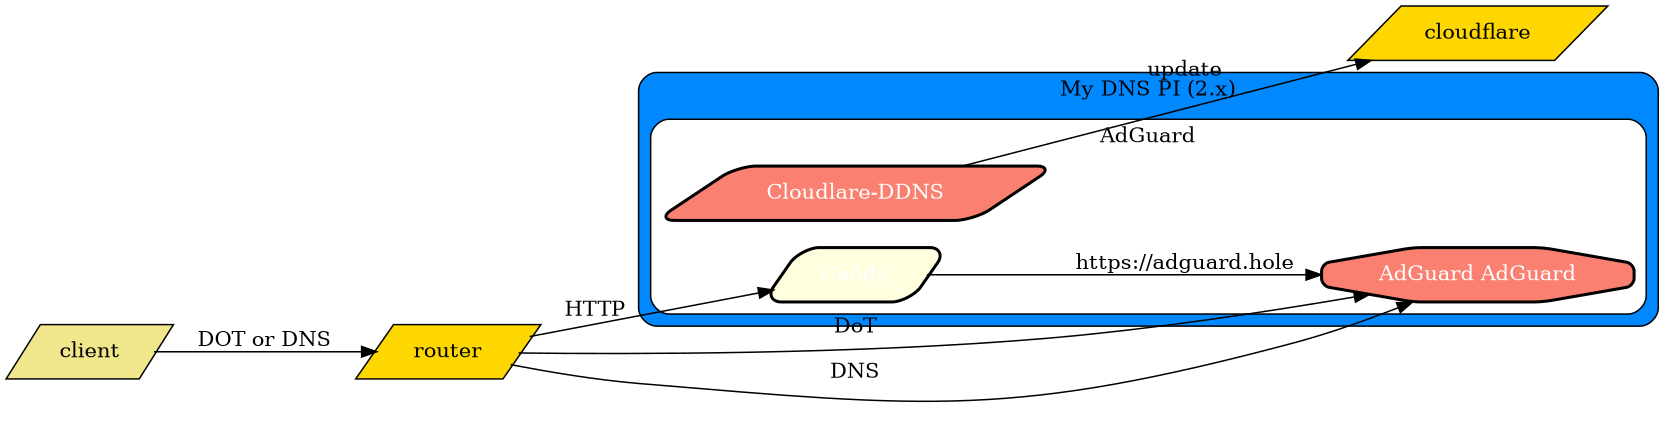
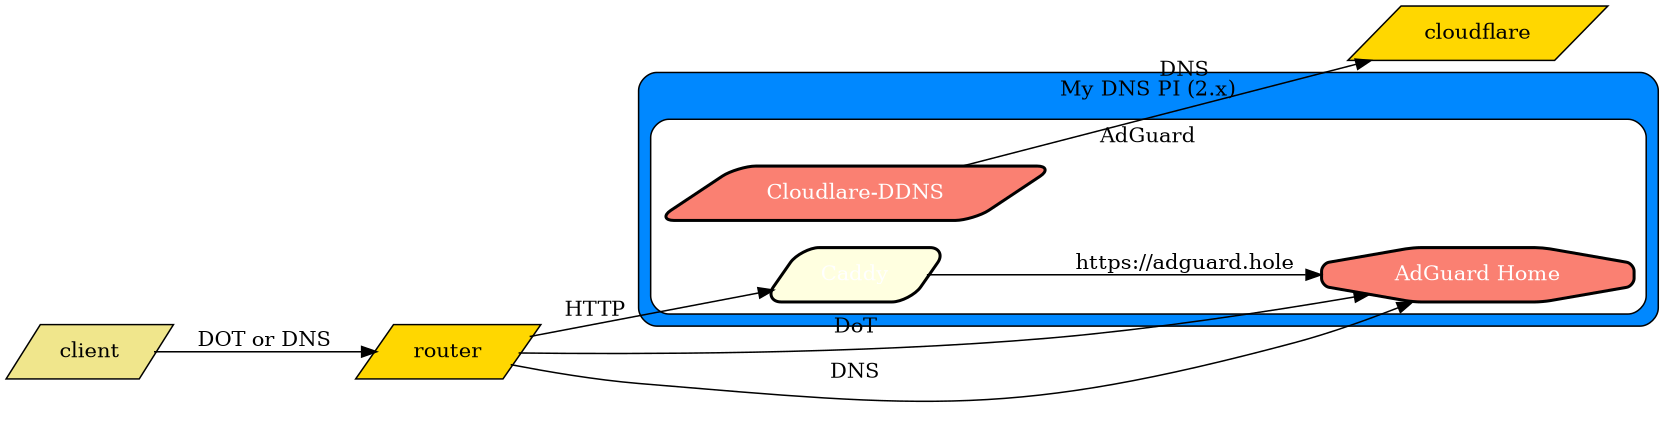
edge "Cloudlare-DDNS" -> "cloudflare": label "update" -> "DNS"
node "AdGuard AdGuard": label "AdGuard AdGuard" -> "AdGuard Home"
